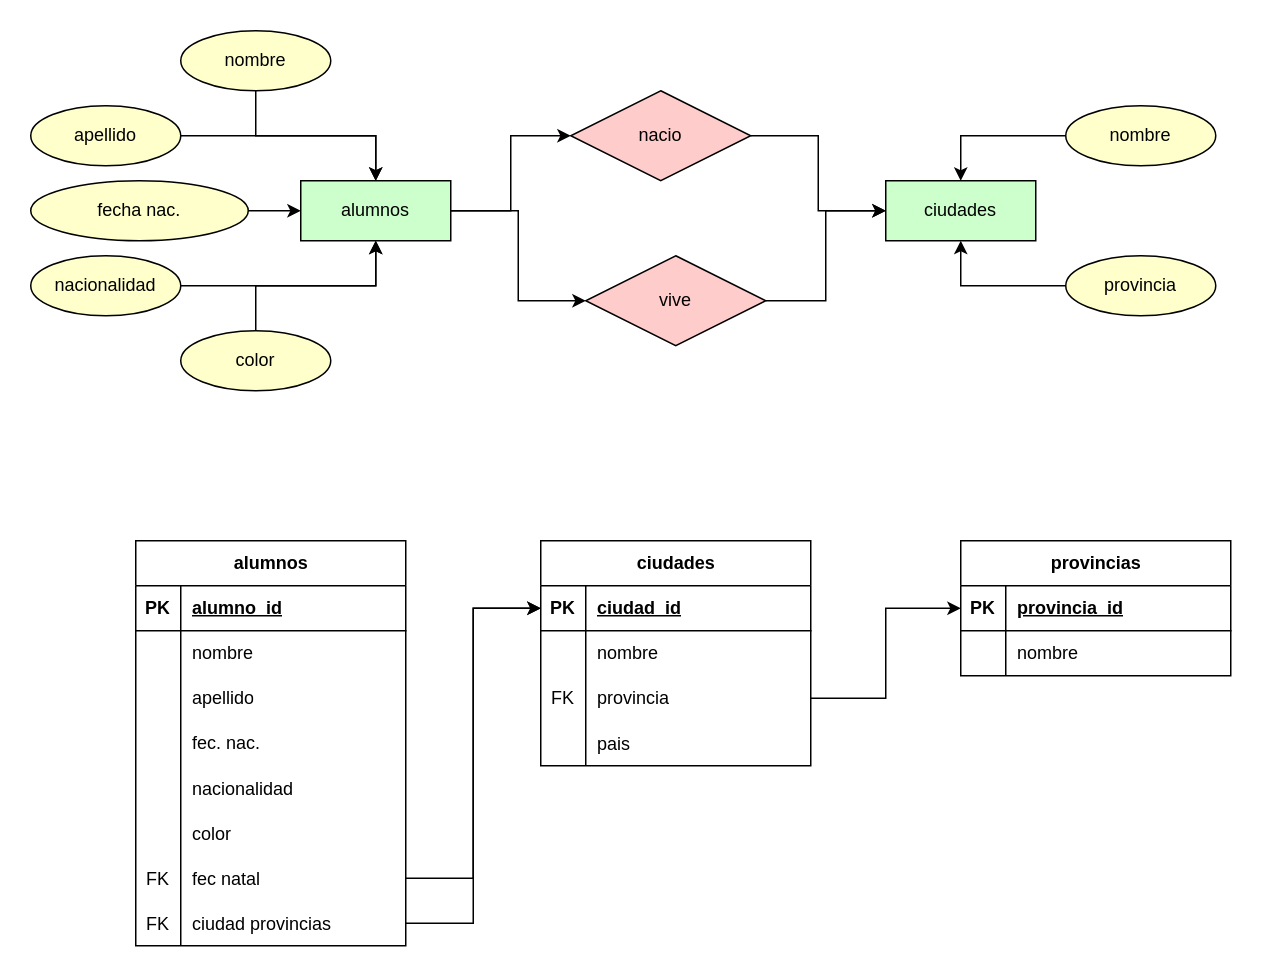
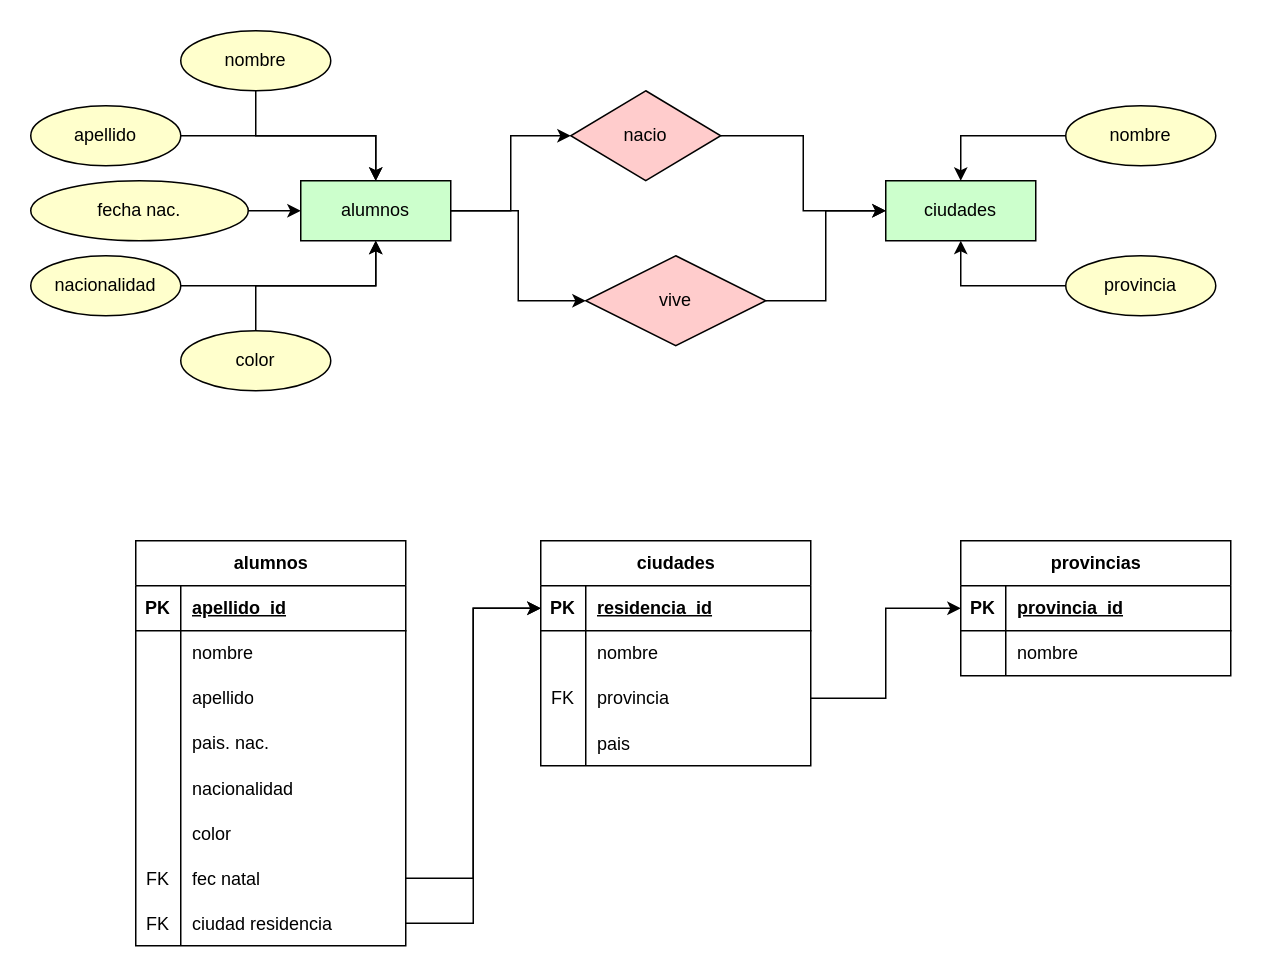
node "nacio": size 180x90 -> 150x90
node "alumno_id": label "alumno_id" -> "apellido_id"
node "ciudad_id": label "ciudad_id" -> "residencia_id"
node "fec. nac.": label "fec. nac." -> "pais. nac."
node "ciudad provincias": label "ciudad provincias" -> "ciudad residencia"
